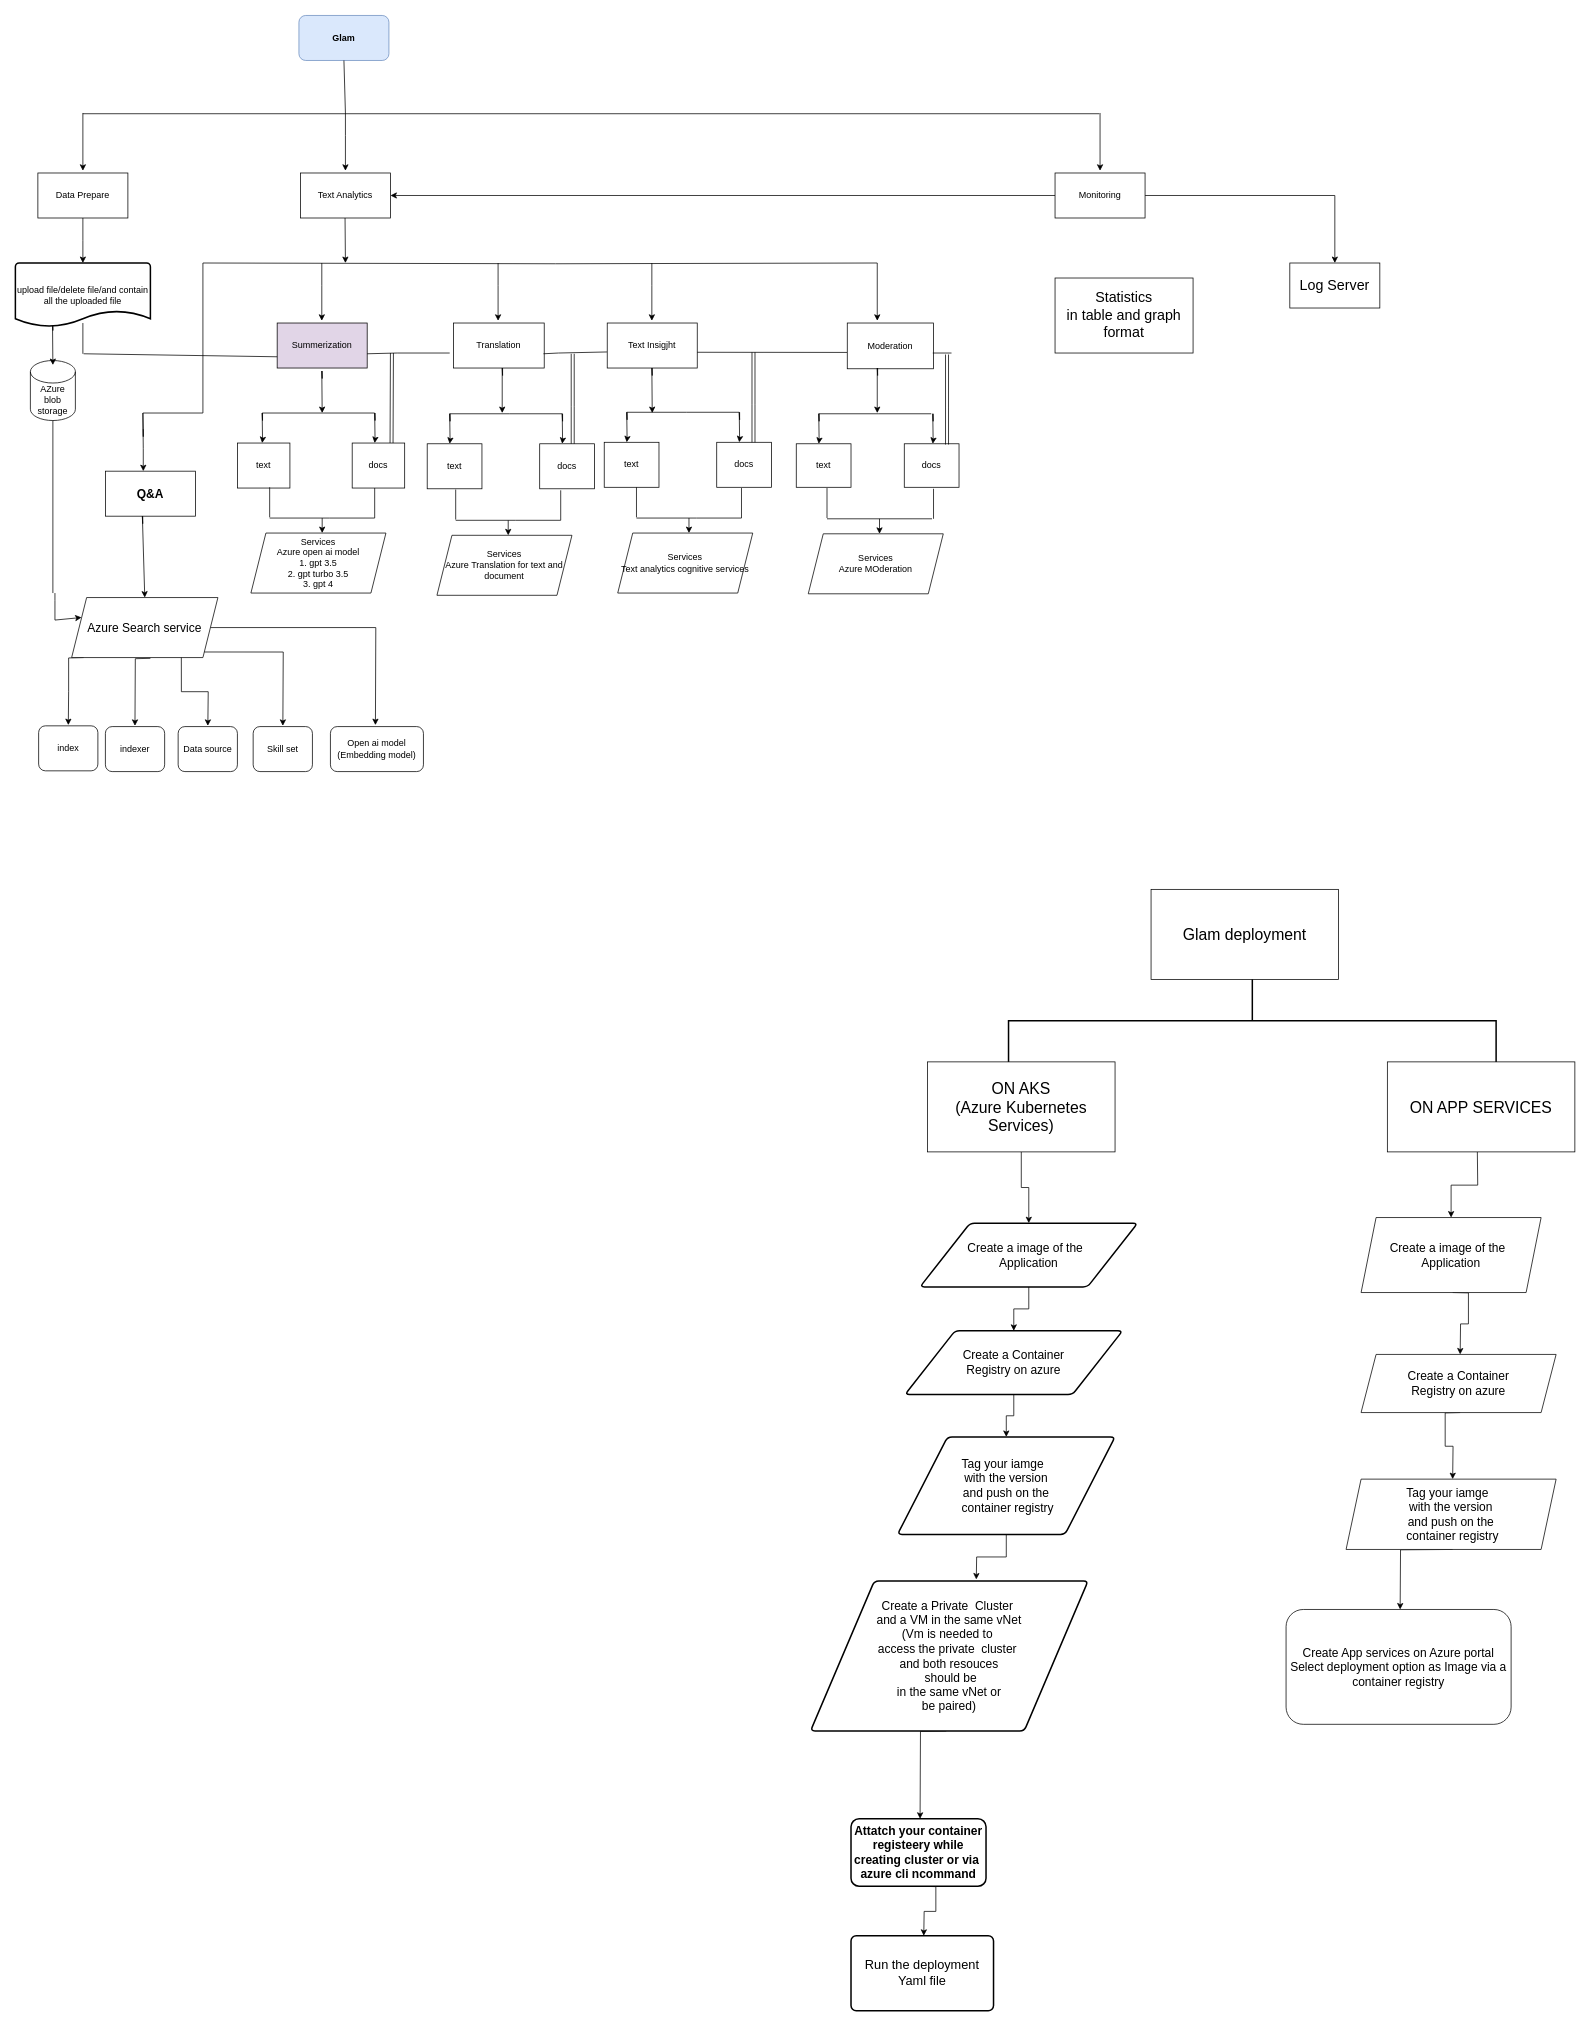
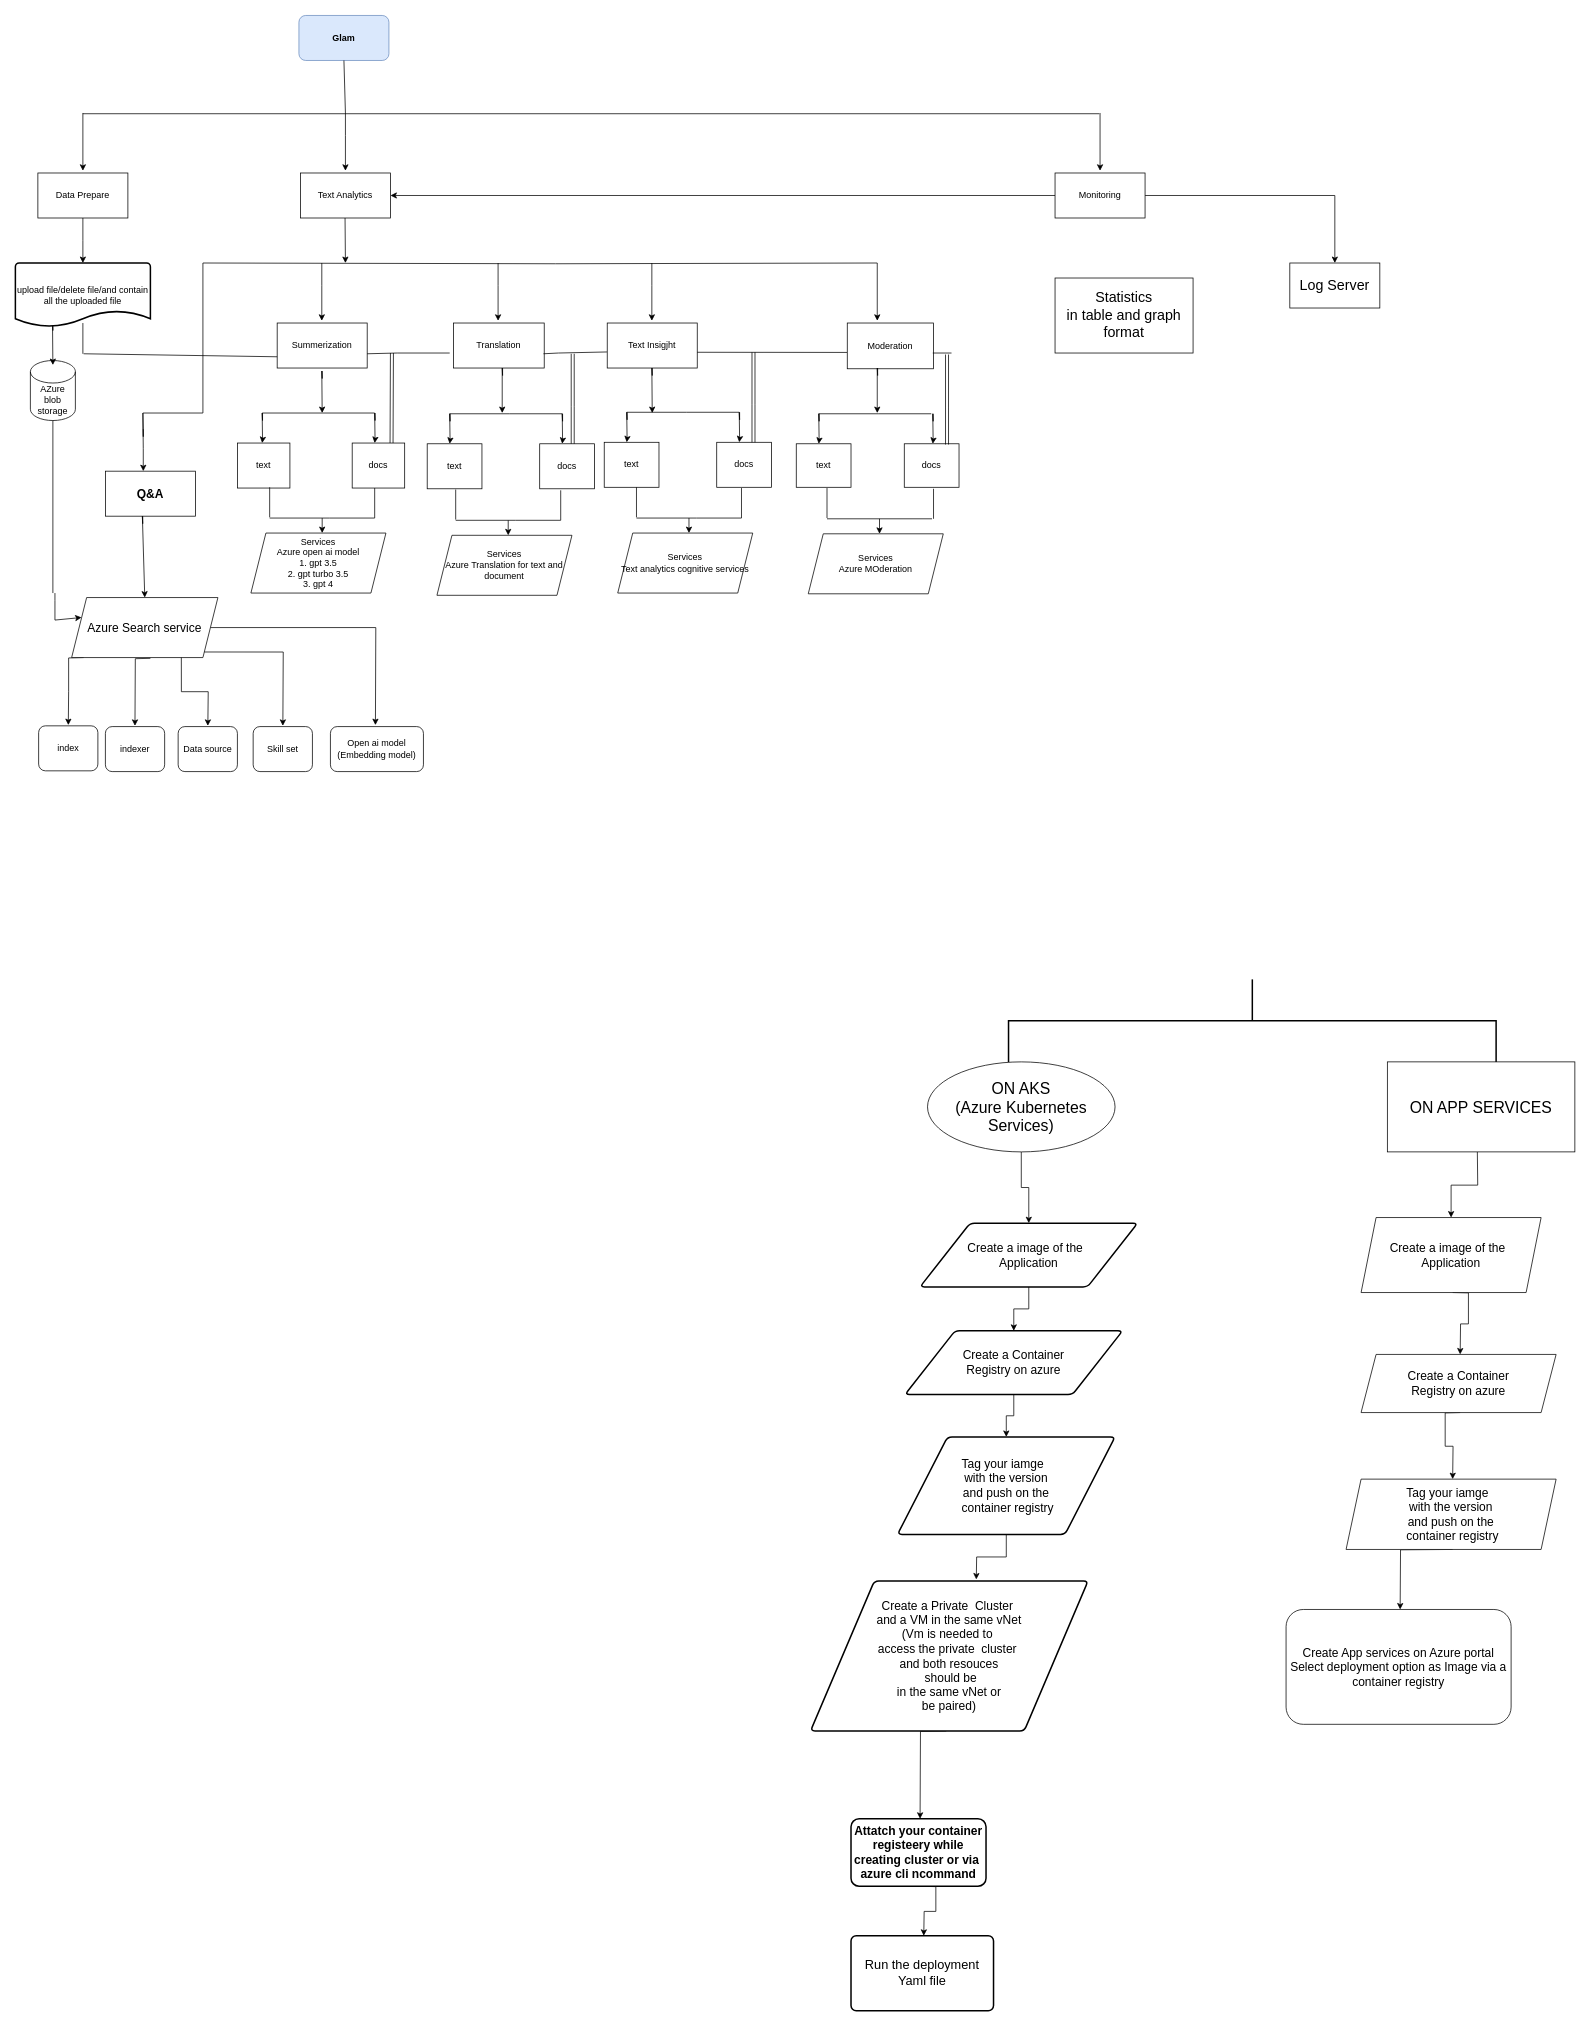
node "Summerization": fillcolor #e1d5e7 -> #ffffff
node "Glam deployment": removed
node "ON AKS (Azure Kubernetes Services)": shape rectangle -> ellipse
